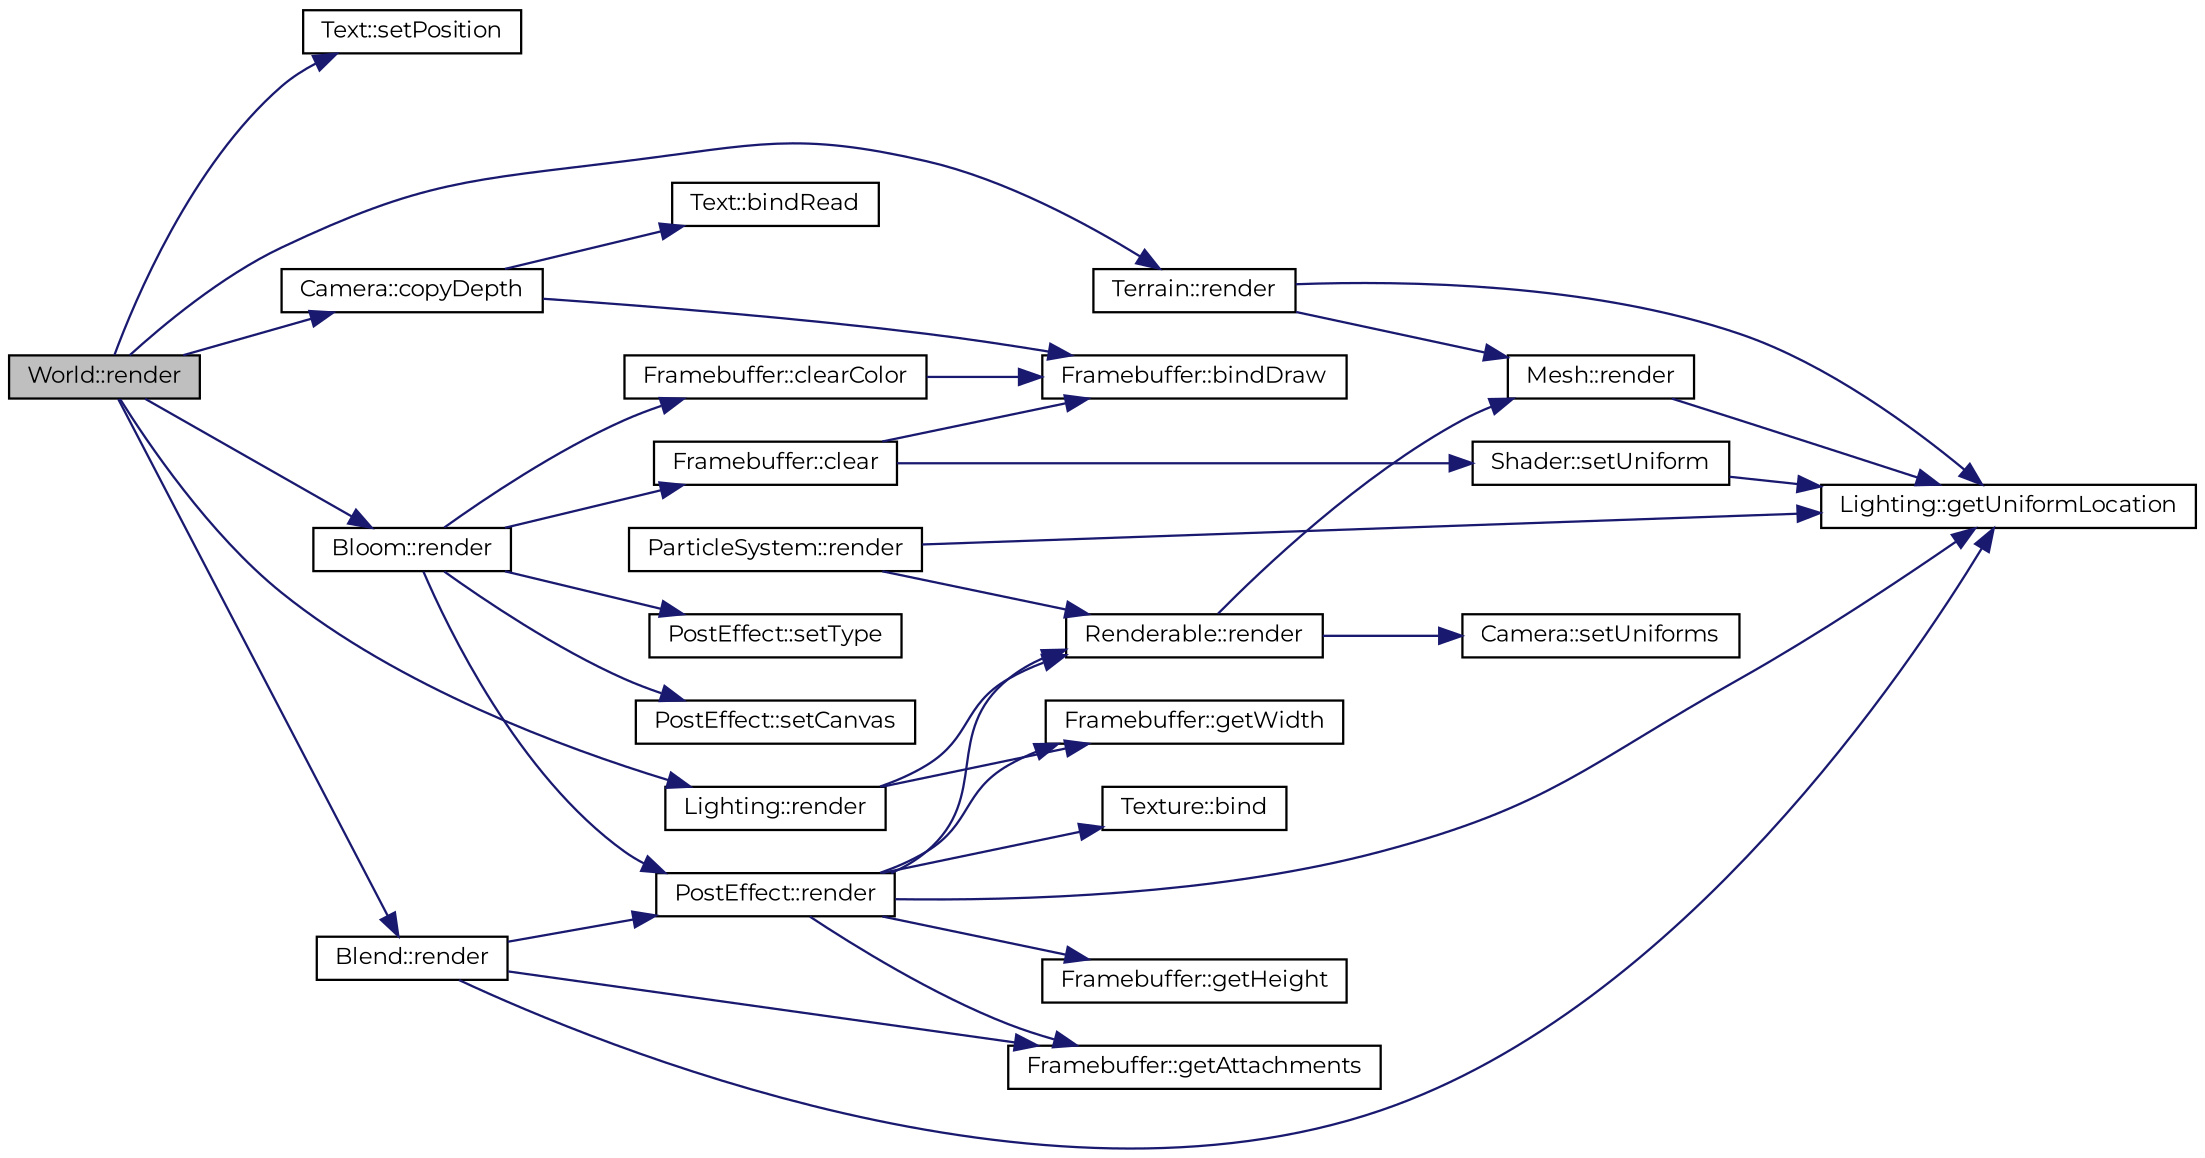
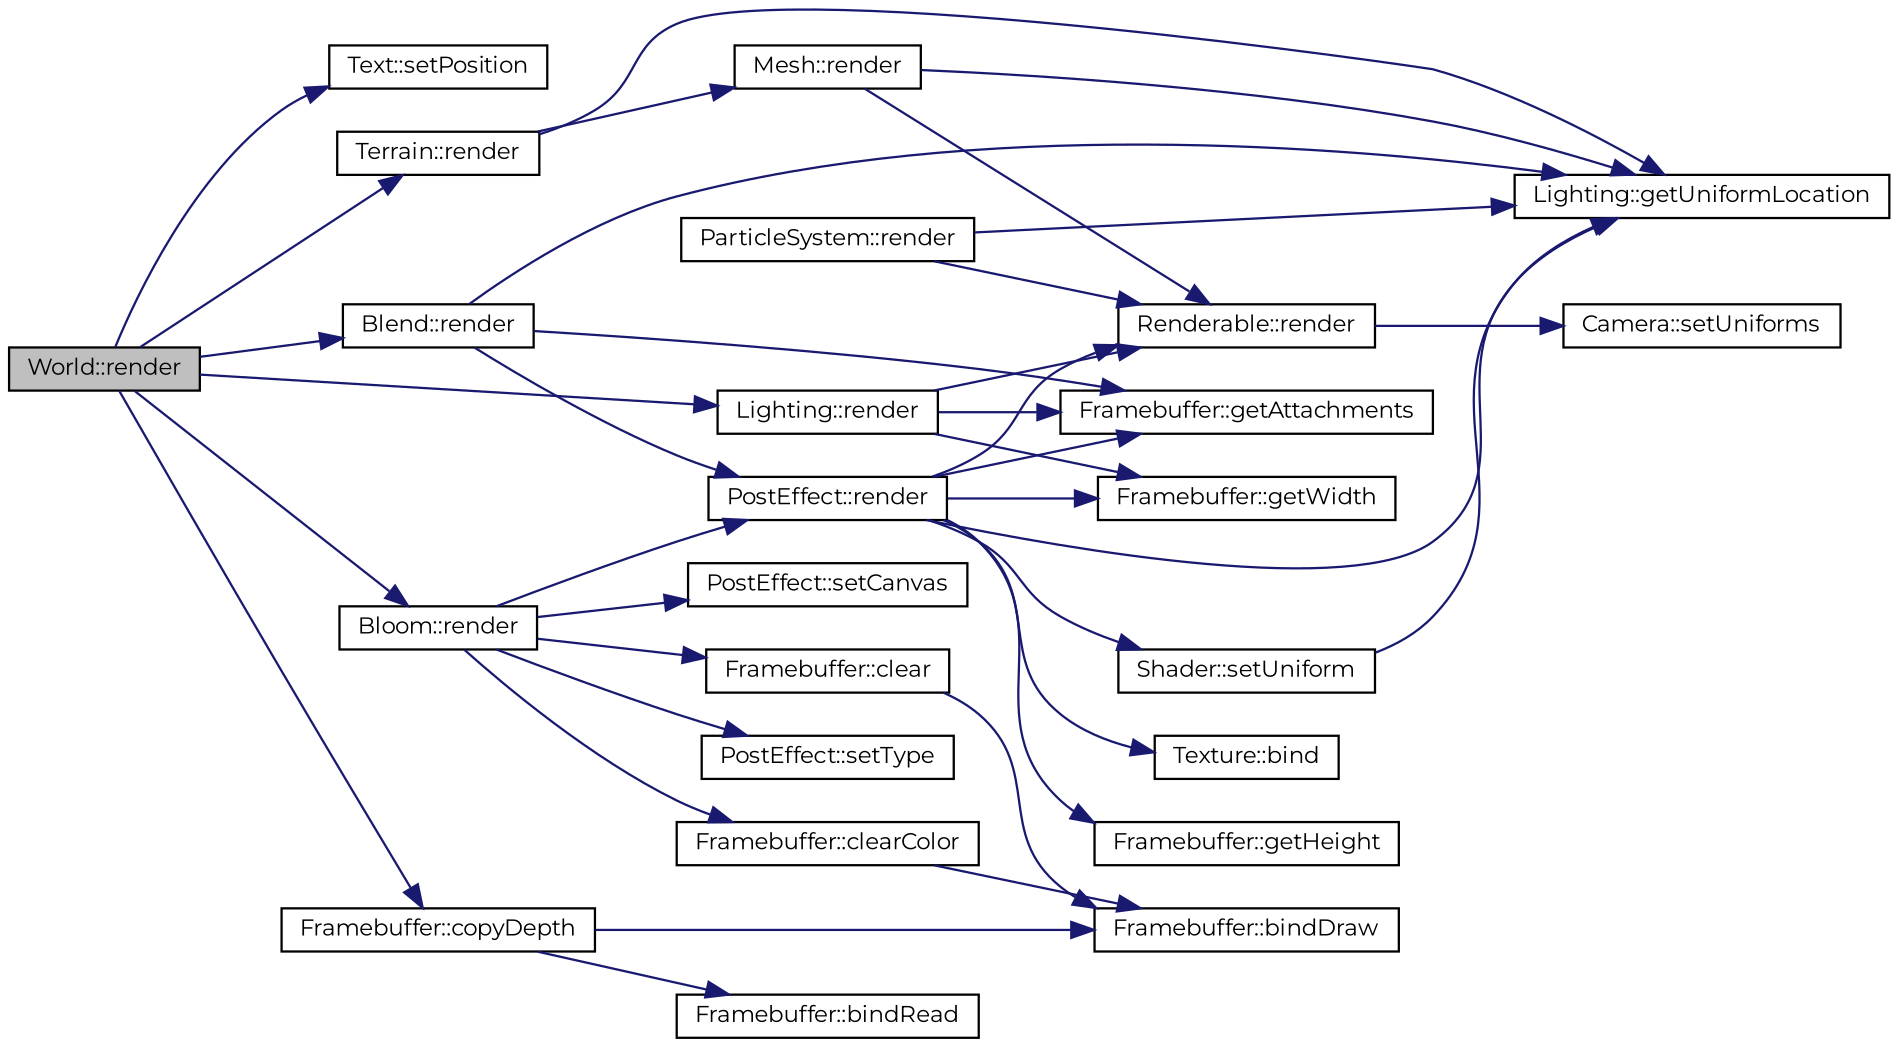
node "Text::bindRead": label "Text::bindRead" -> "Framebuffer::bindRead"
node "Camera::copyDepth": label "Camera::copyDepth" -> "Framebuffer::copyDepth"
edge "Lighting::render" -> "Framebuffer::getAttachments": added
edge "Framebuffer::clear" -> "Shader::setUniform": now "PostEffect::render" -> "Shader::setUniform"
edge "Renderable::render" -> "Mesh::render": reversed
